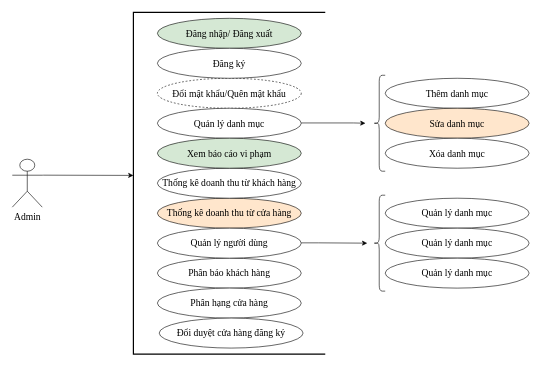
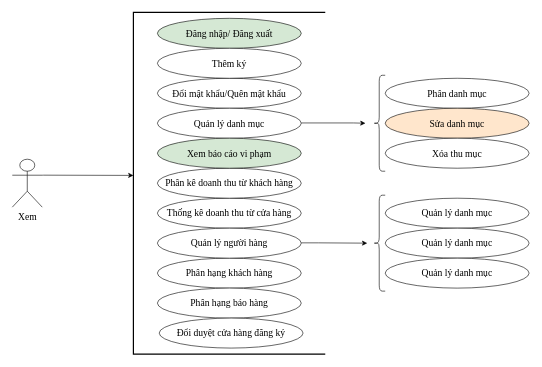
node "Đăng ký": label "Đăng ký" -> "Thêm ký"
node "Đổi mật khẩu/Quên mật khẩu": style dashed -> solid
node "Thêm danh mục": label "Thêm danh mục" -> "Phân danh mục"
node "Xóa danh mục": label "Xóa danh mục" -> "Xóa thu mục"
node "Thống kê doanh thu từ khách hàng": label "Thống kê doanh thu từ khách hàng" -> "Phân kê doanh thu từ khách hàng"
node "Thống kê doanh thu từ cửa hàng": fillcolor #ffe6cc -> #ffffff
node "Admin": label "Admin" -> "Xem"
node "Quản lý người dùng": label "Quản lý người dùng" -> "Quản lý người hàng"
node "Phân báo khách hàng": label "Phân báo khách hàng" -> "Phân hạng khách hàng"
node "Phân hạng cửa hàng": label "Phân hạng cửa hàng" -> "Phân hạng báo hàng"
